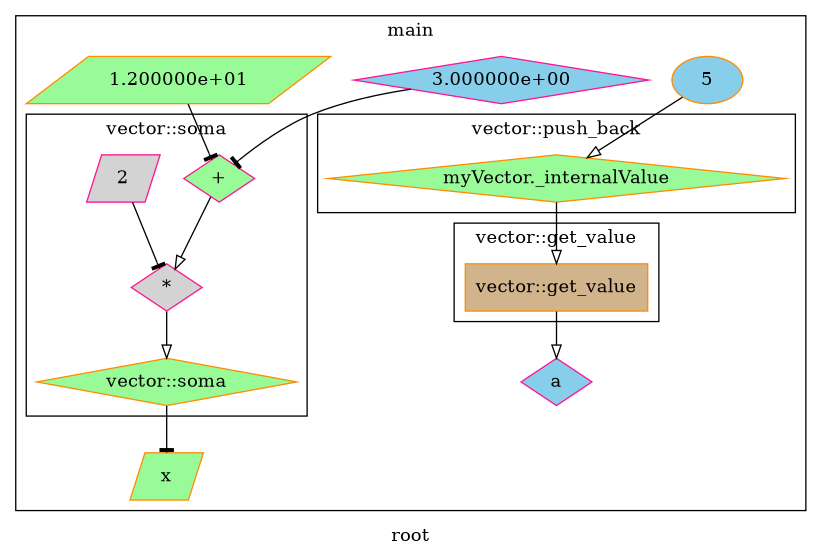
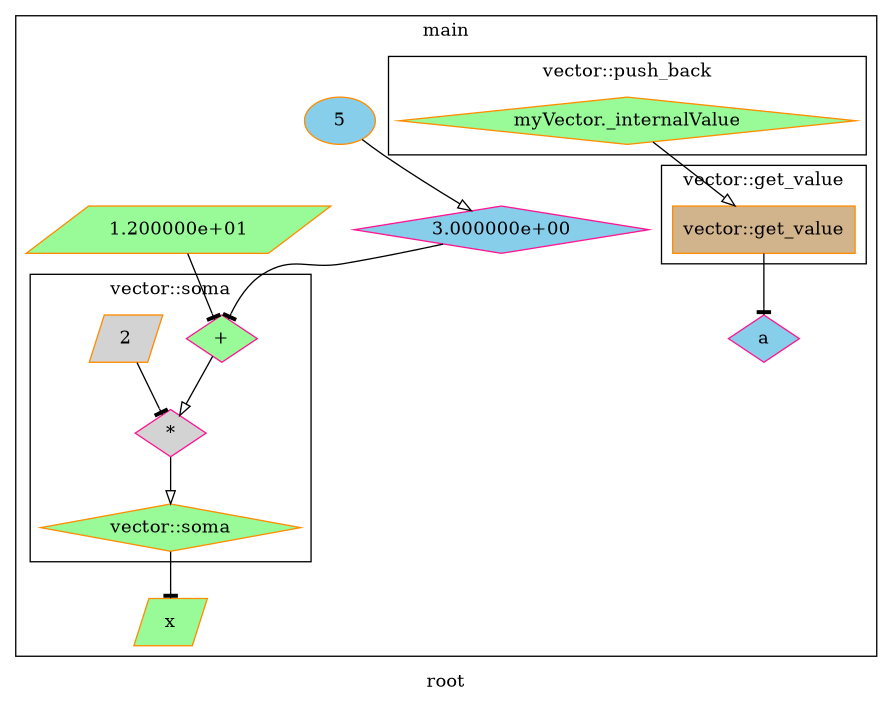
edge "5" -> "myVector._internalValue": now "5" -> "3.000000e+00"
node "2": color deeppink -> darkorange
edge "vector::get_value" -> "a": arrowhead onormal -> tee
